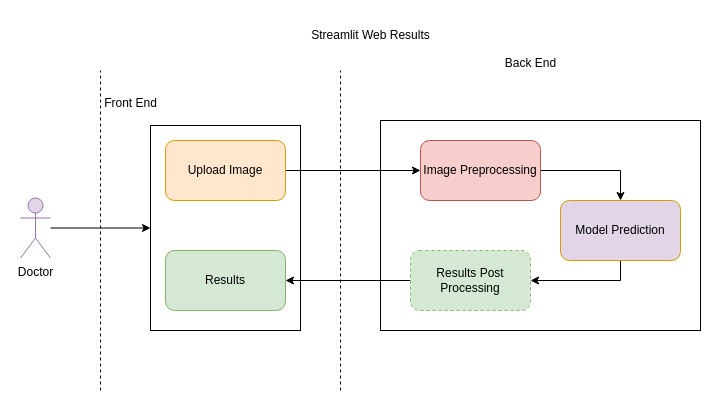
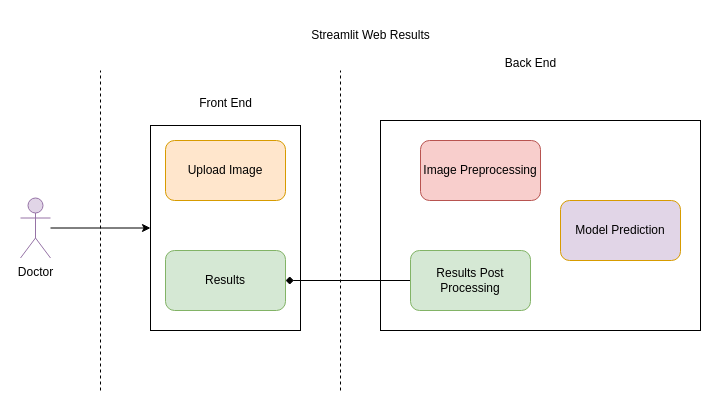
node "Front End": moved (131, 104) -> (226, 104)
edge "Upload Image" -> "Image Preprocessing": removed
edge "Image Preprocessing" -> "Model Prediction": removed
edge "Results Post Processing" -> "Results": arrowhead classic -> diamond
node "Results Post Processing": style dashed -> solid
edge "Model Prediction" -> "Results Post Processing": removed
